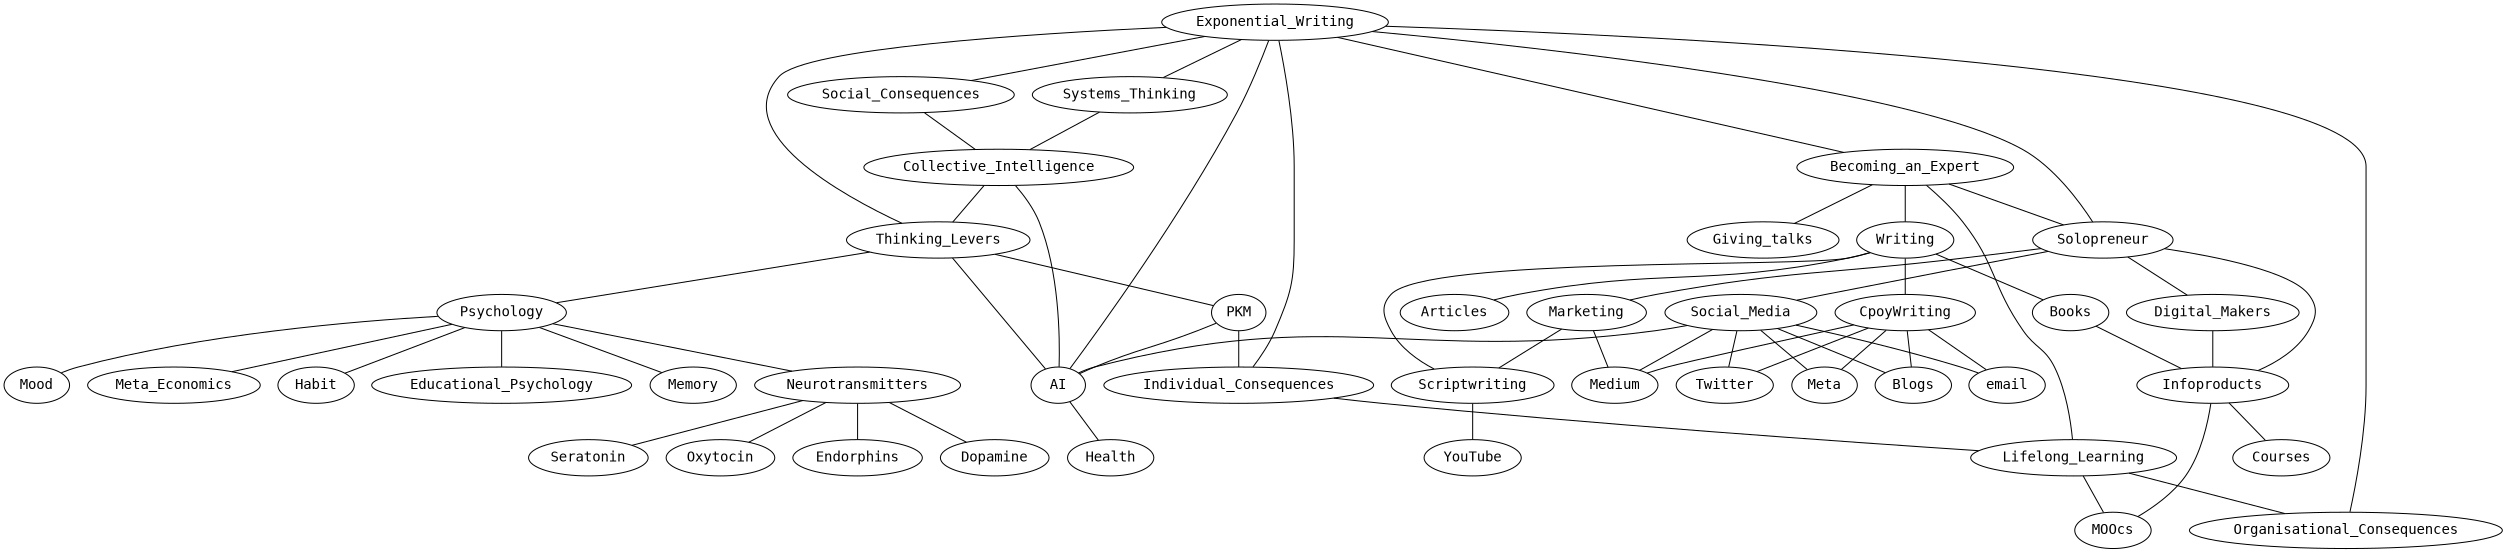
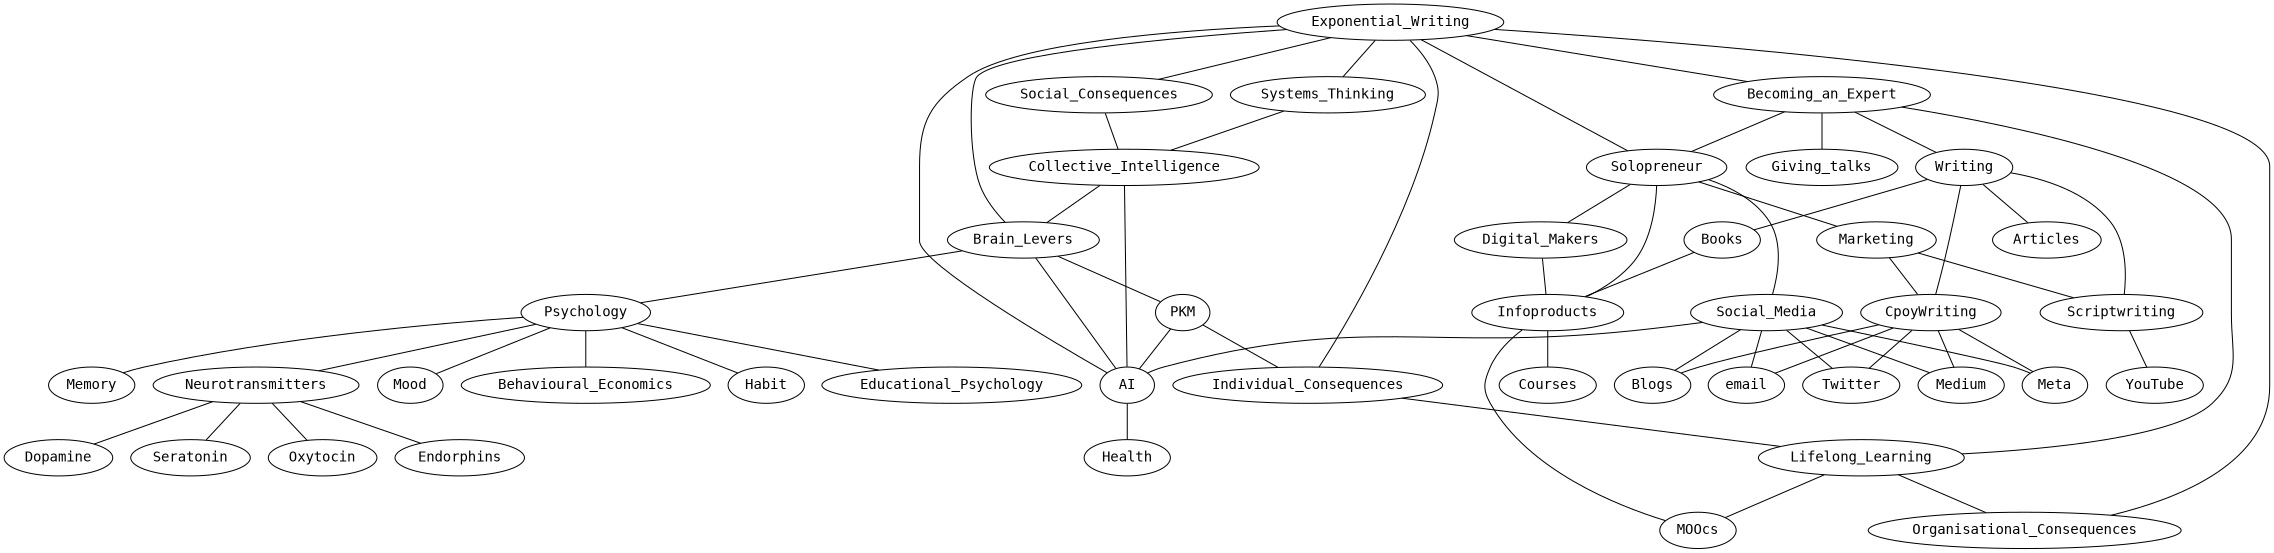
node "Thinking_Levers": label "Thinking_Levers" -> "Brain_Levers"
edge "Marketing" -- "Medium": now "Marketing" -- "CpoyWriting"
node "Meta_Economics": label "Meta_Economics" -> "Behavioural_Economics"
